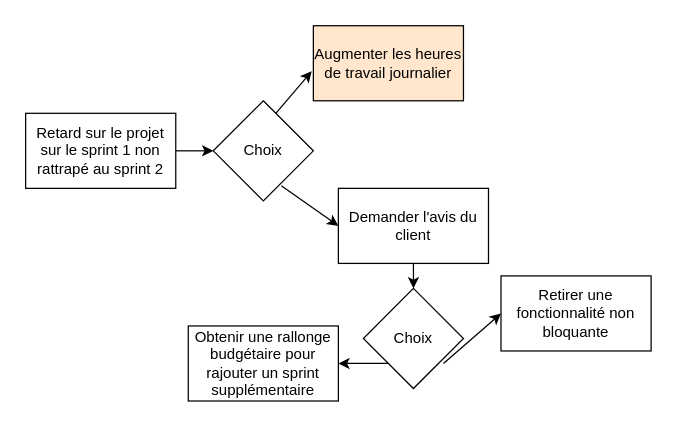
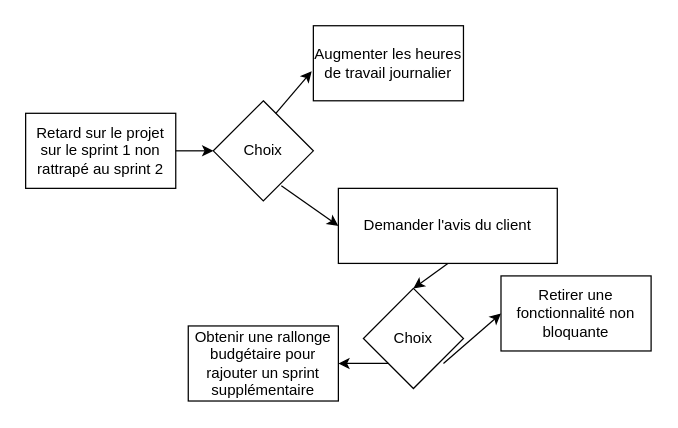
node "Augmenter les heures de travail journalier": fillcolor #ffe6cc -> #ffffff
node "Demander l'avis du client": size 150x75 -> 219x75
